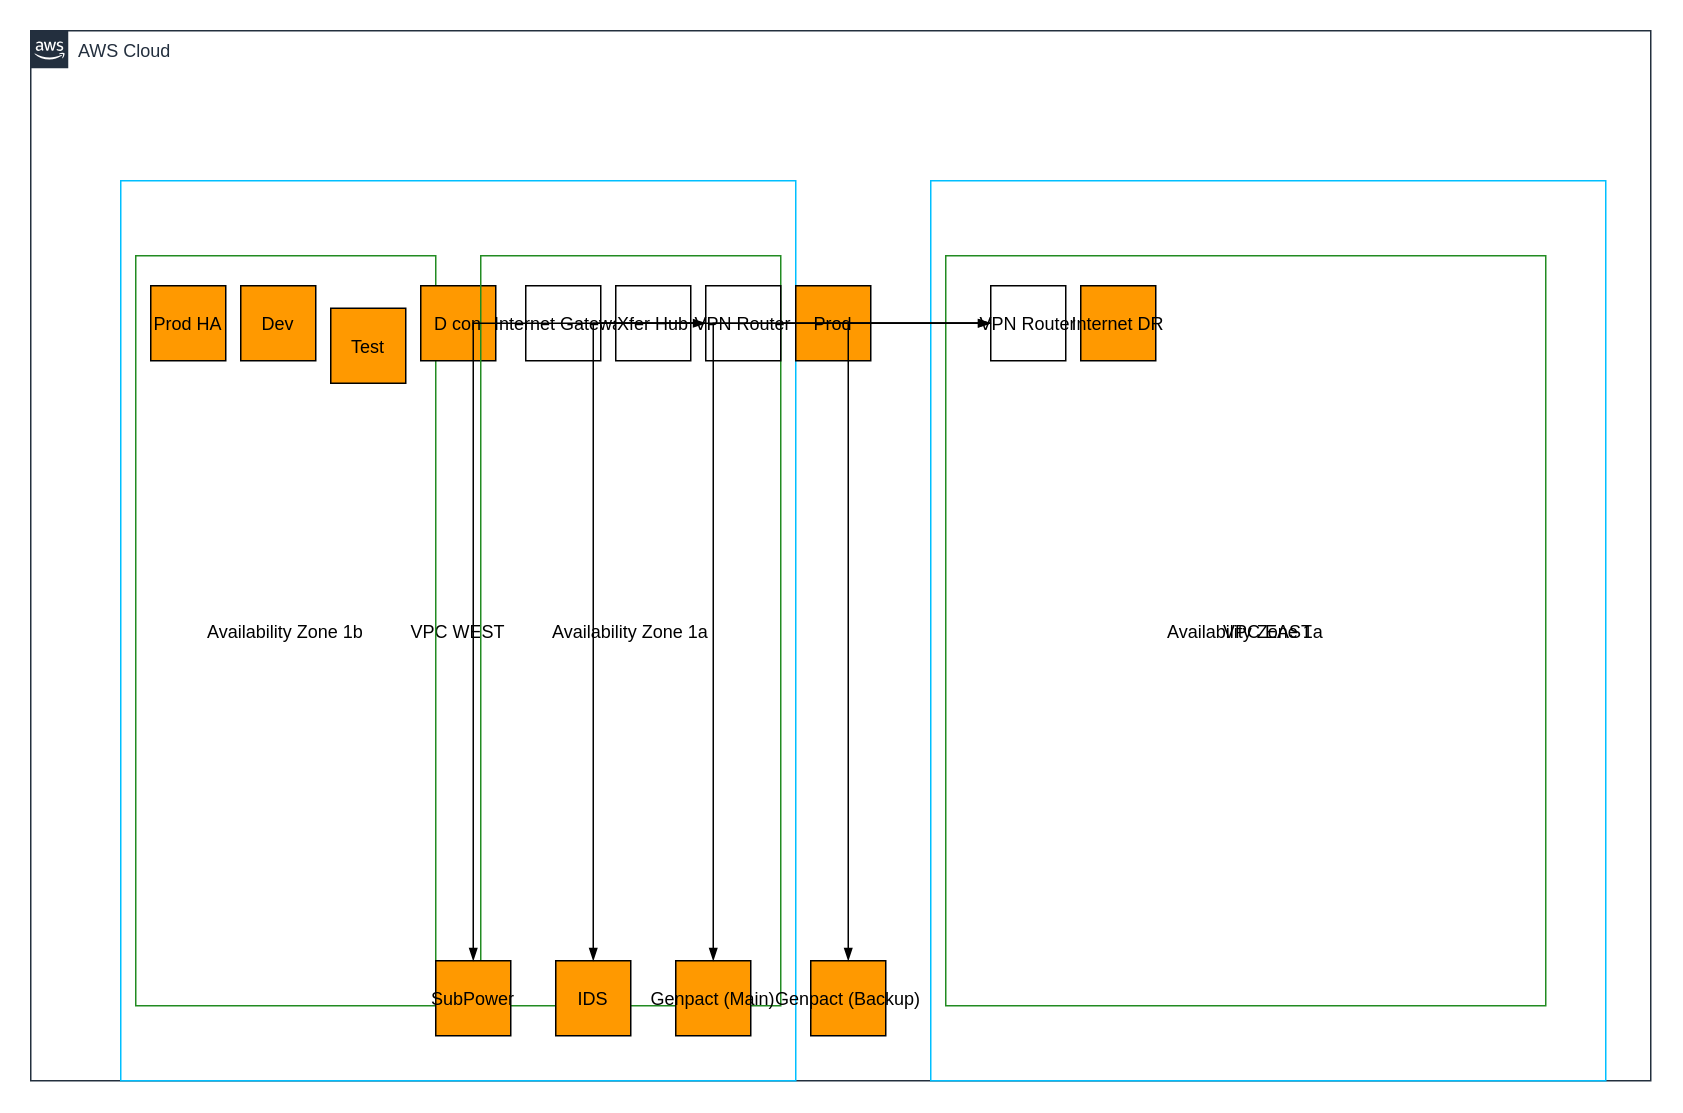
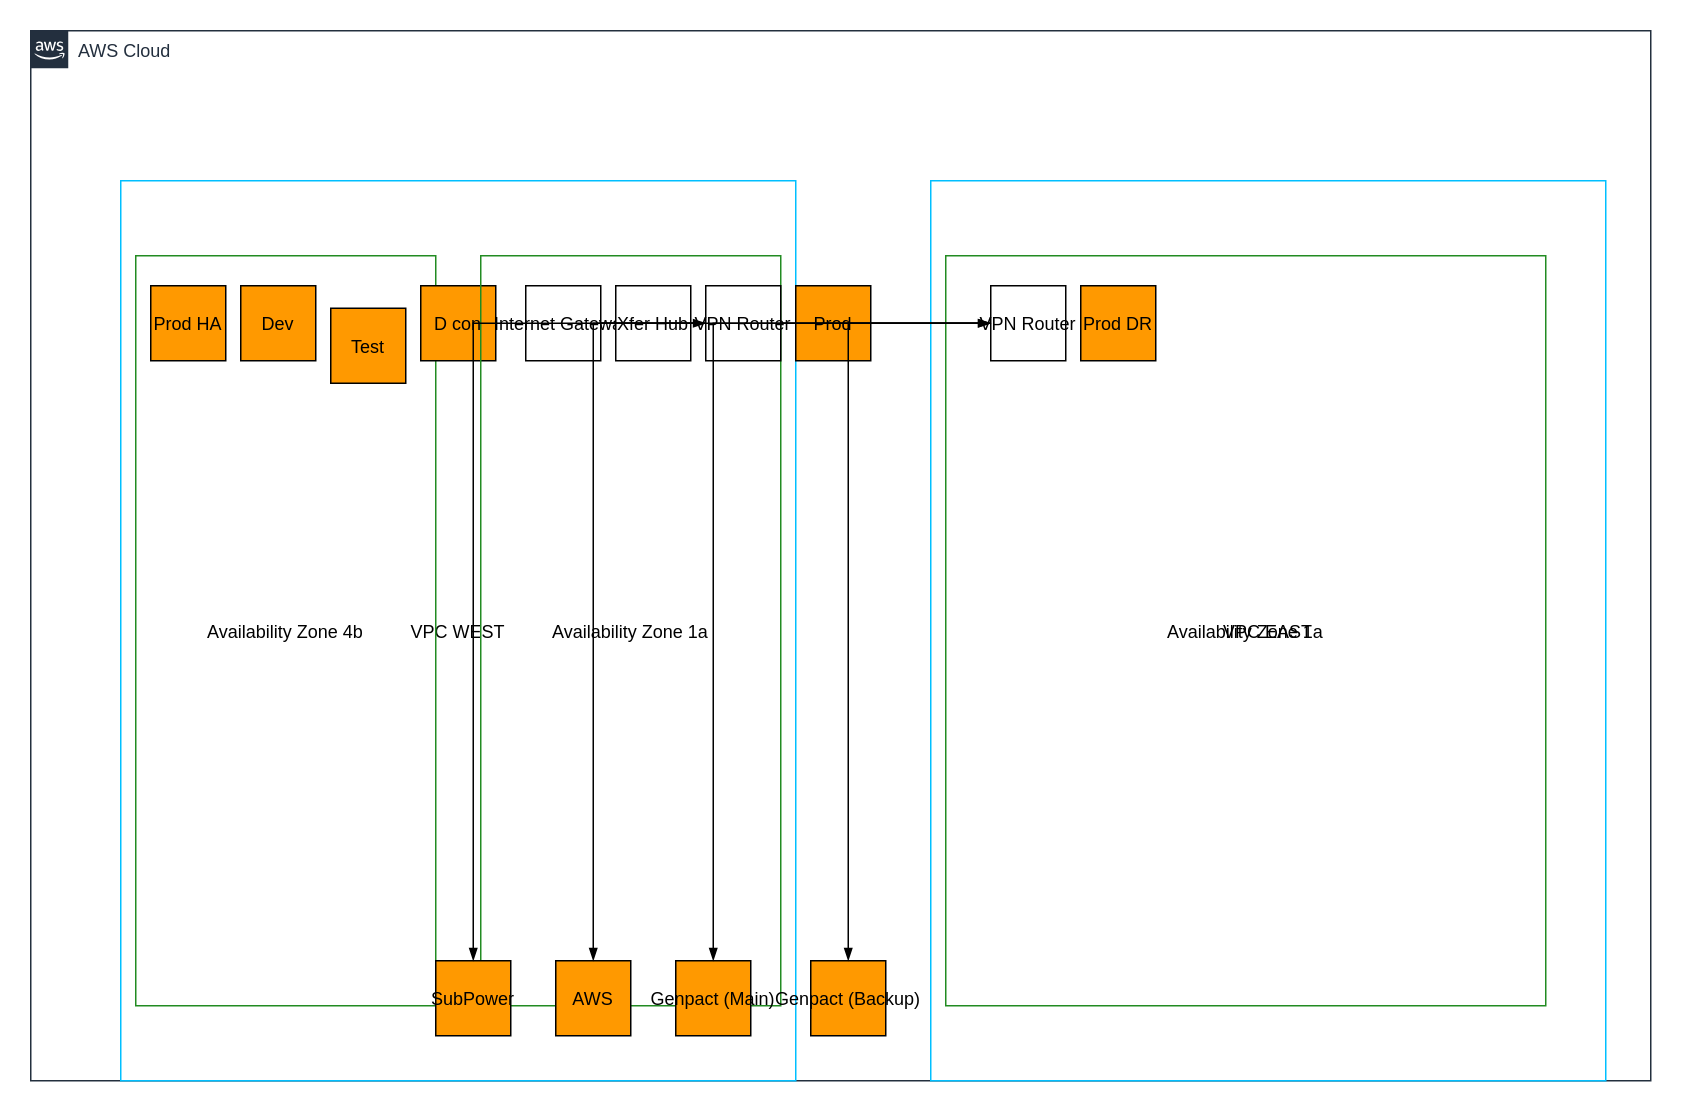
node "Internet DR": label "Internet DR" -> "Prod DR"
node "Availability Zone 1b": label "Availability Zone 1b" -> "Availability Zone 4b"
node "IDS": label "IDS" -> "AWS"
